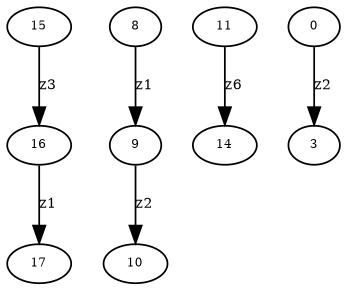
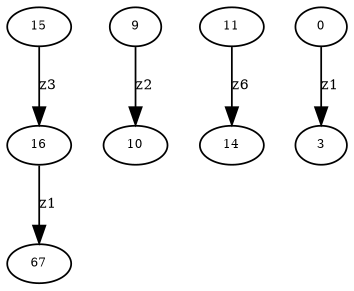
node "8": removed
edge "0" -> "3": label "z2" -> "z1"
node "17": label "17" -> "67"
